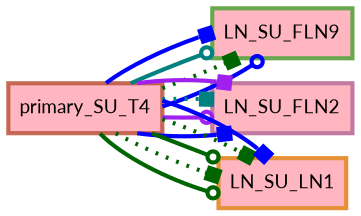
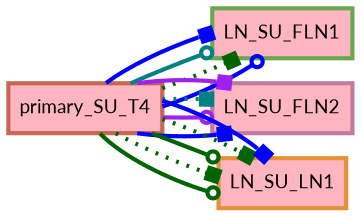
node "LN_SU_FLN9": label "LN_SU_FLN9" -> "LN_SU_FLN1"
